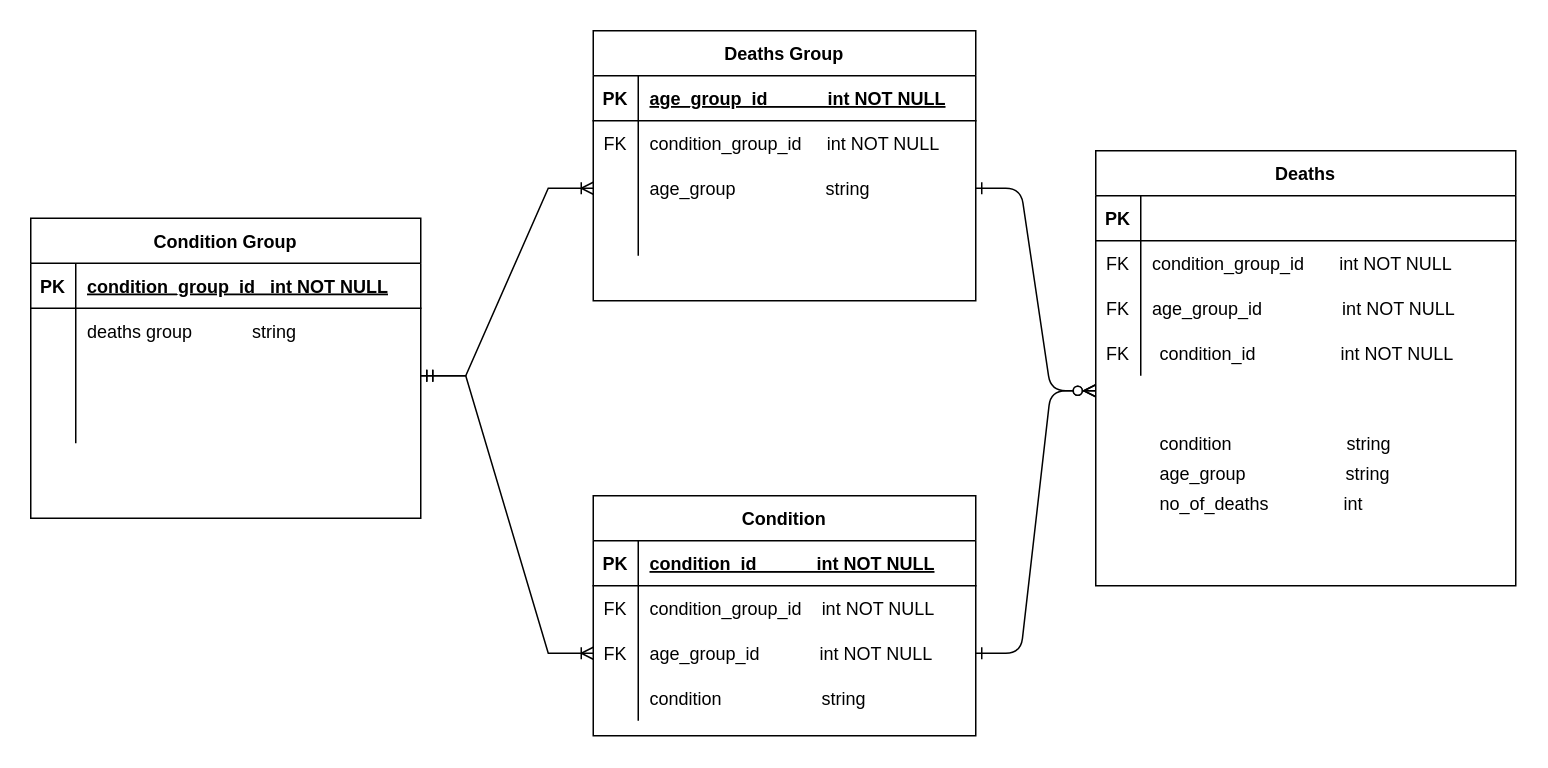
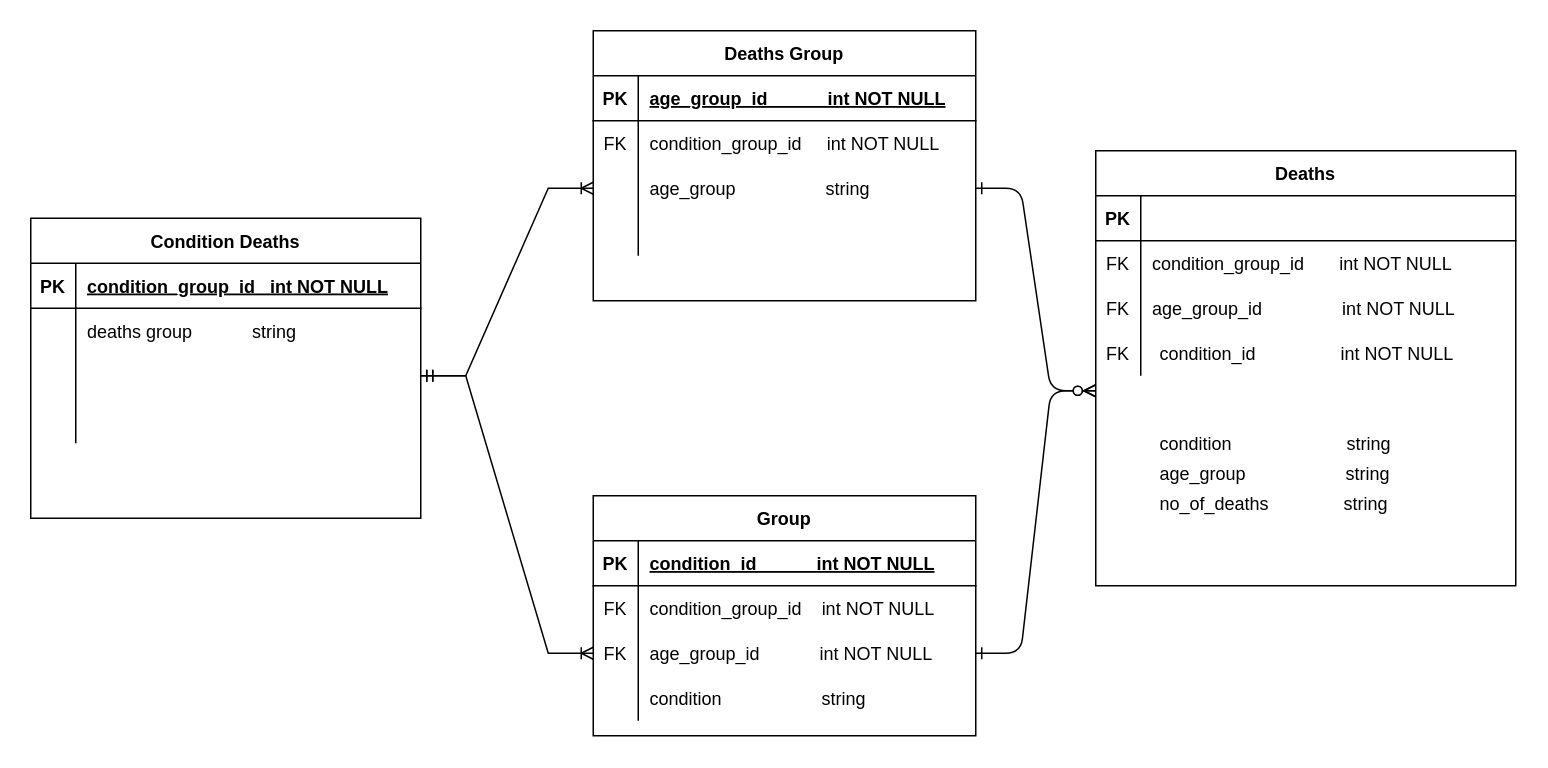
node "Condition Group": label "Condition Group" -> "Condition Deaths"
node "no_of_deaths int": label "no_of_deaths int" -> "no_of_deaths string"
node "Condition": label "Condition" -> "Group"
